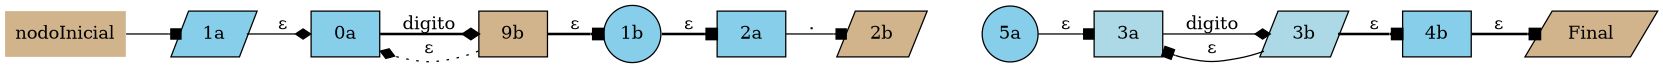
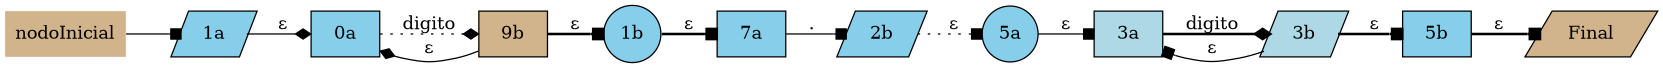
edge "0a" -> "9b": style bold -> dotted
node "2a": label "2a" -> "7a"
node "2b": fillcolor tan -> skyblue
edge "2b" -> "5a": added, label "ε"
edge "3a" -> "3b": style solid -> bold
node "4b": label "4b" -> "5b"
edge "9b" -> "0a": style dotted -> solid
